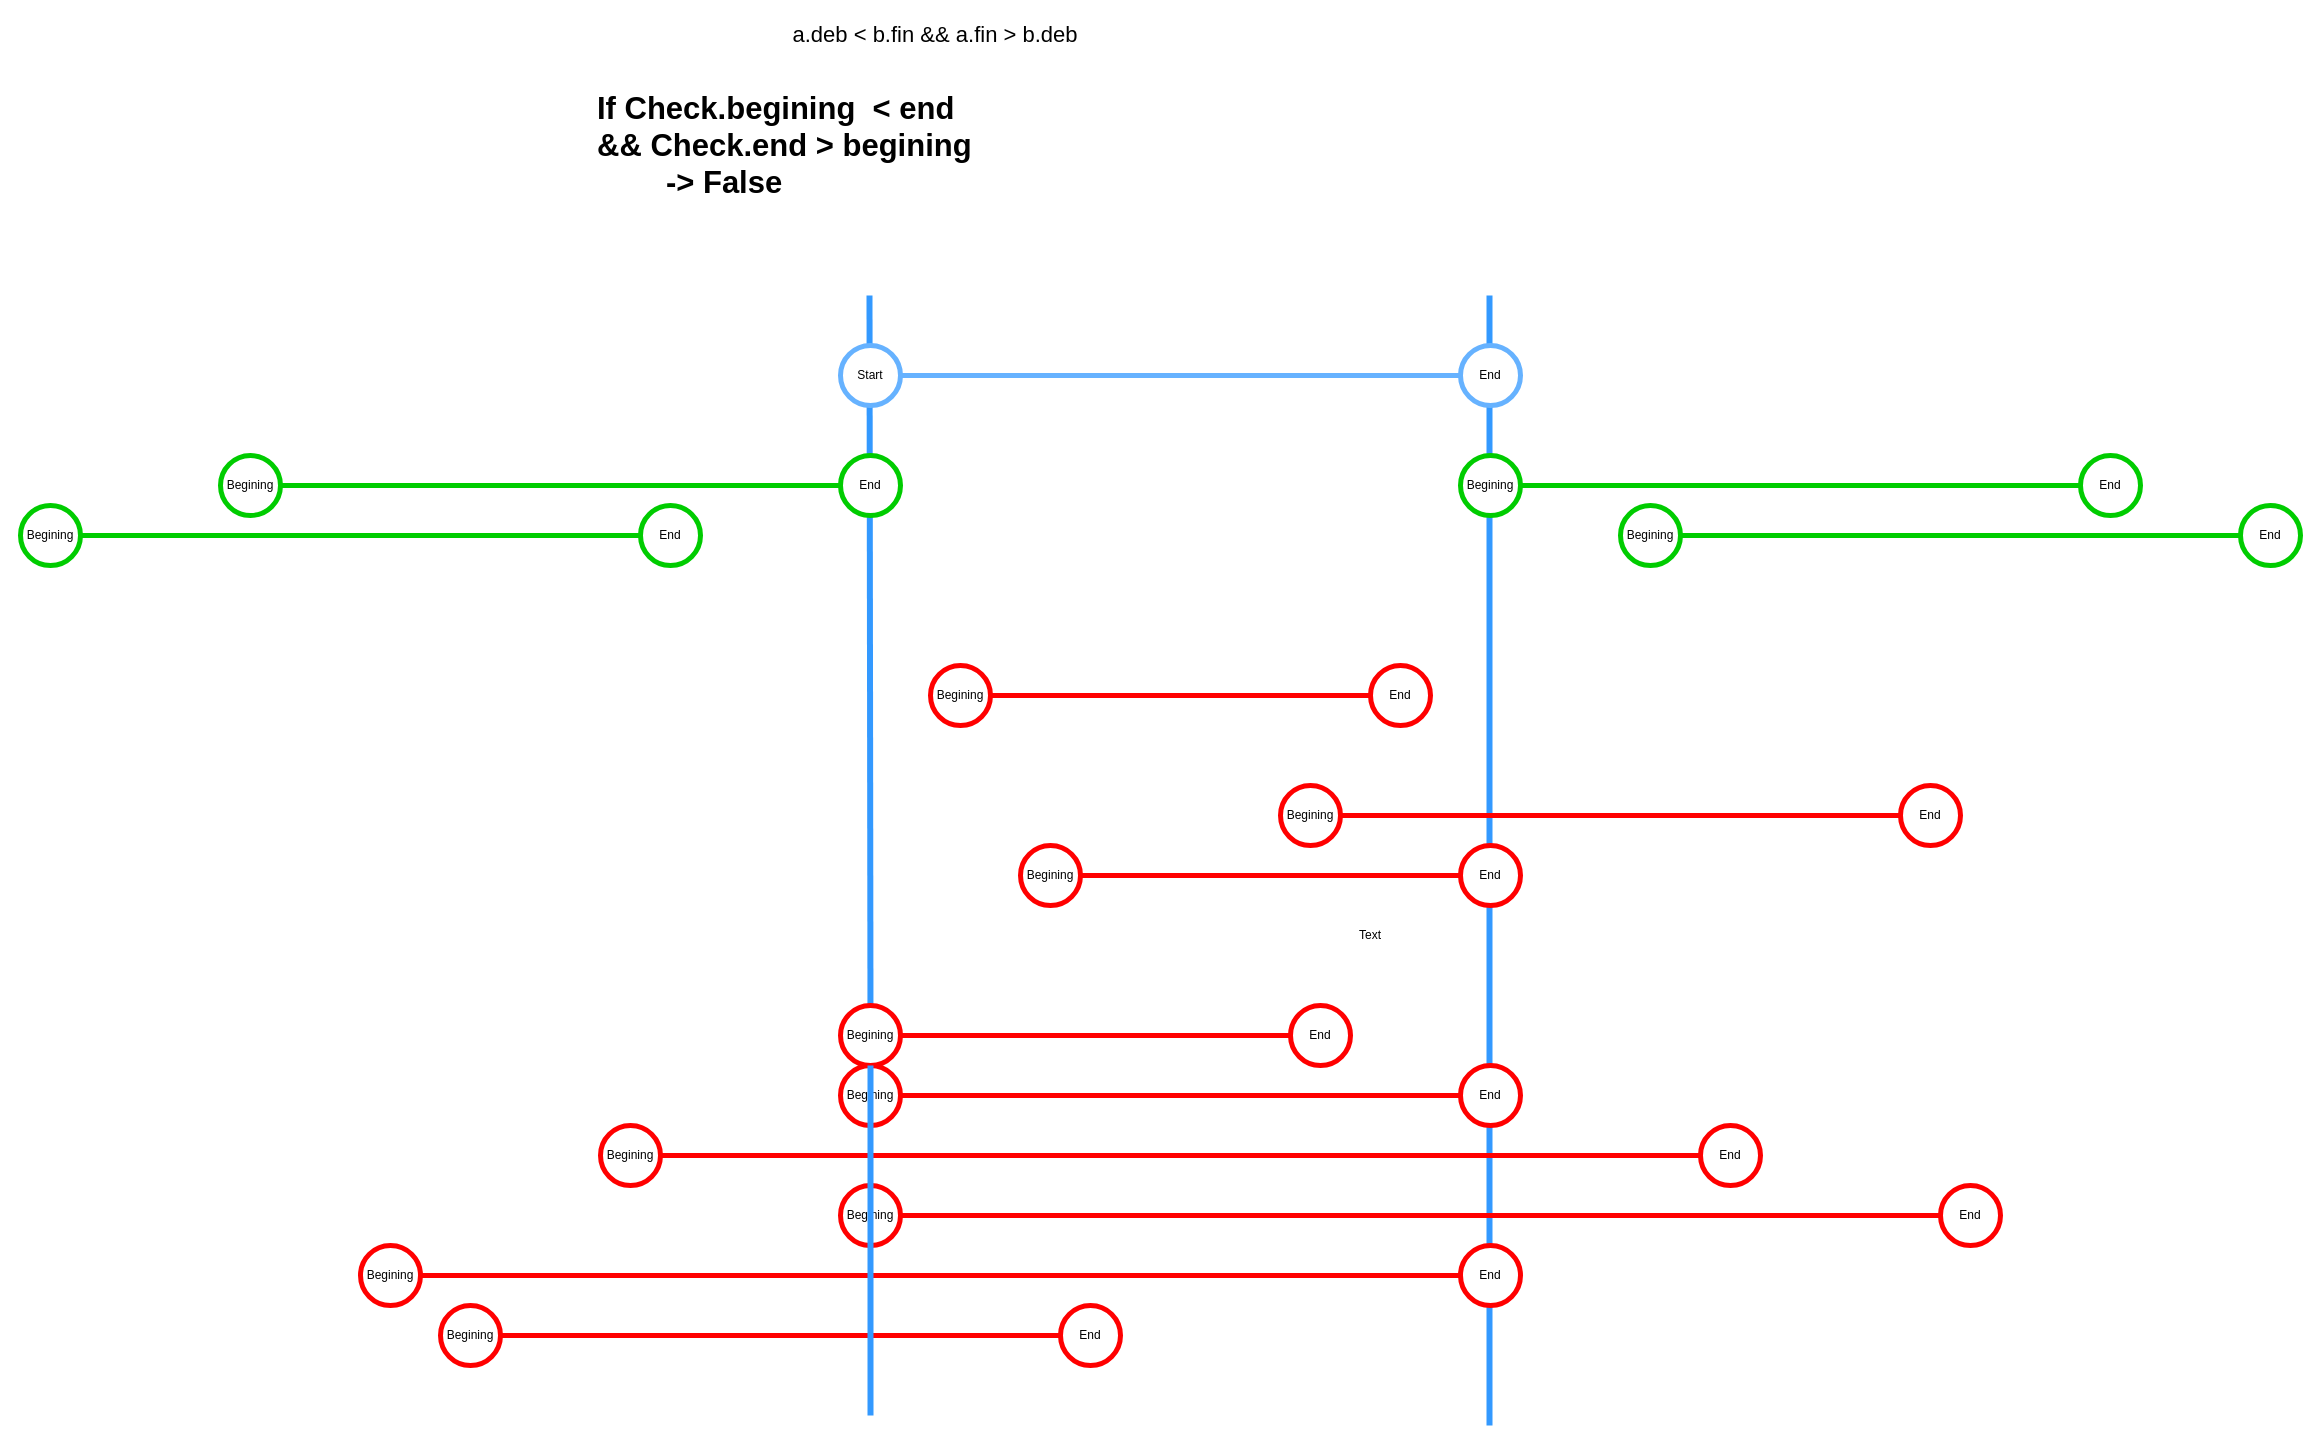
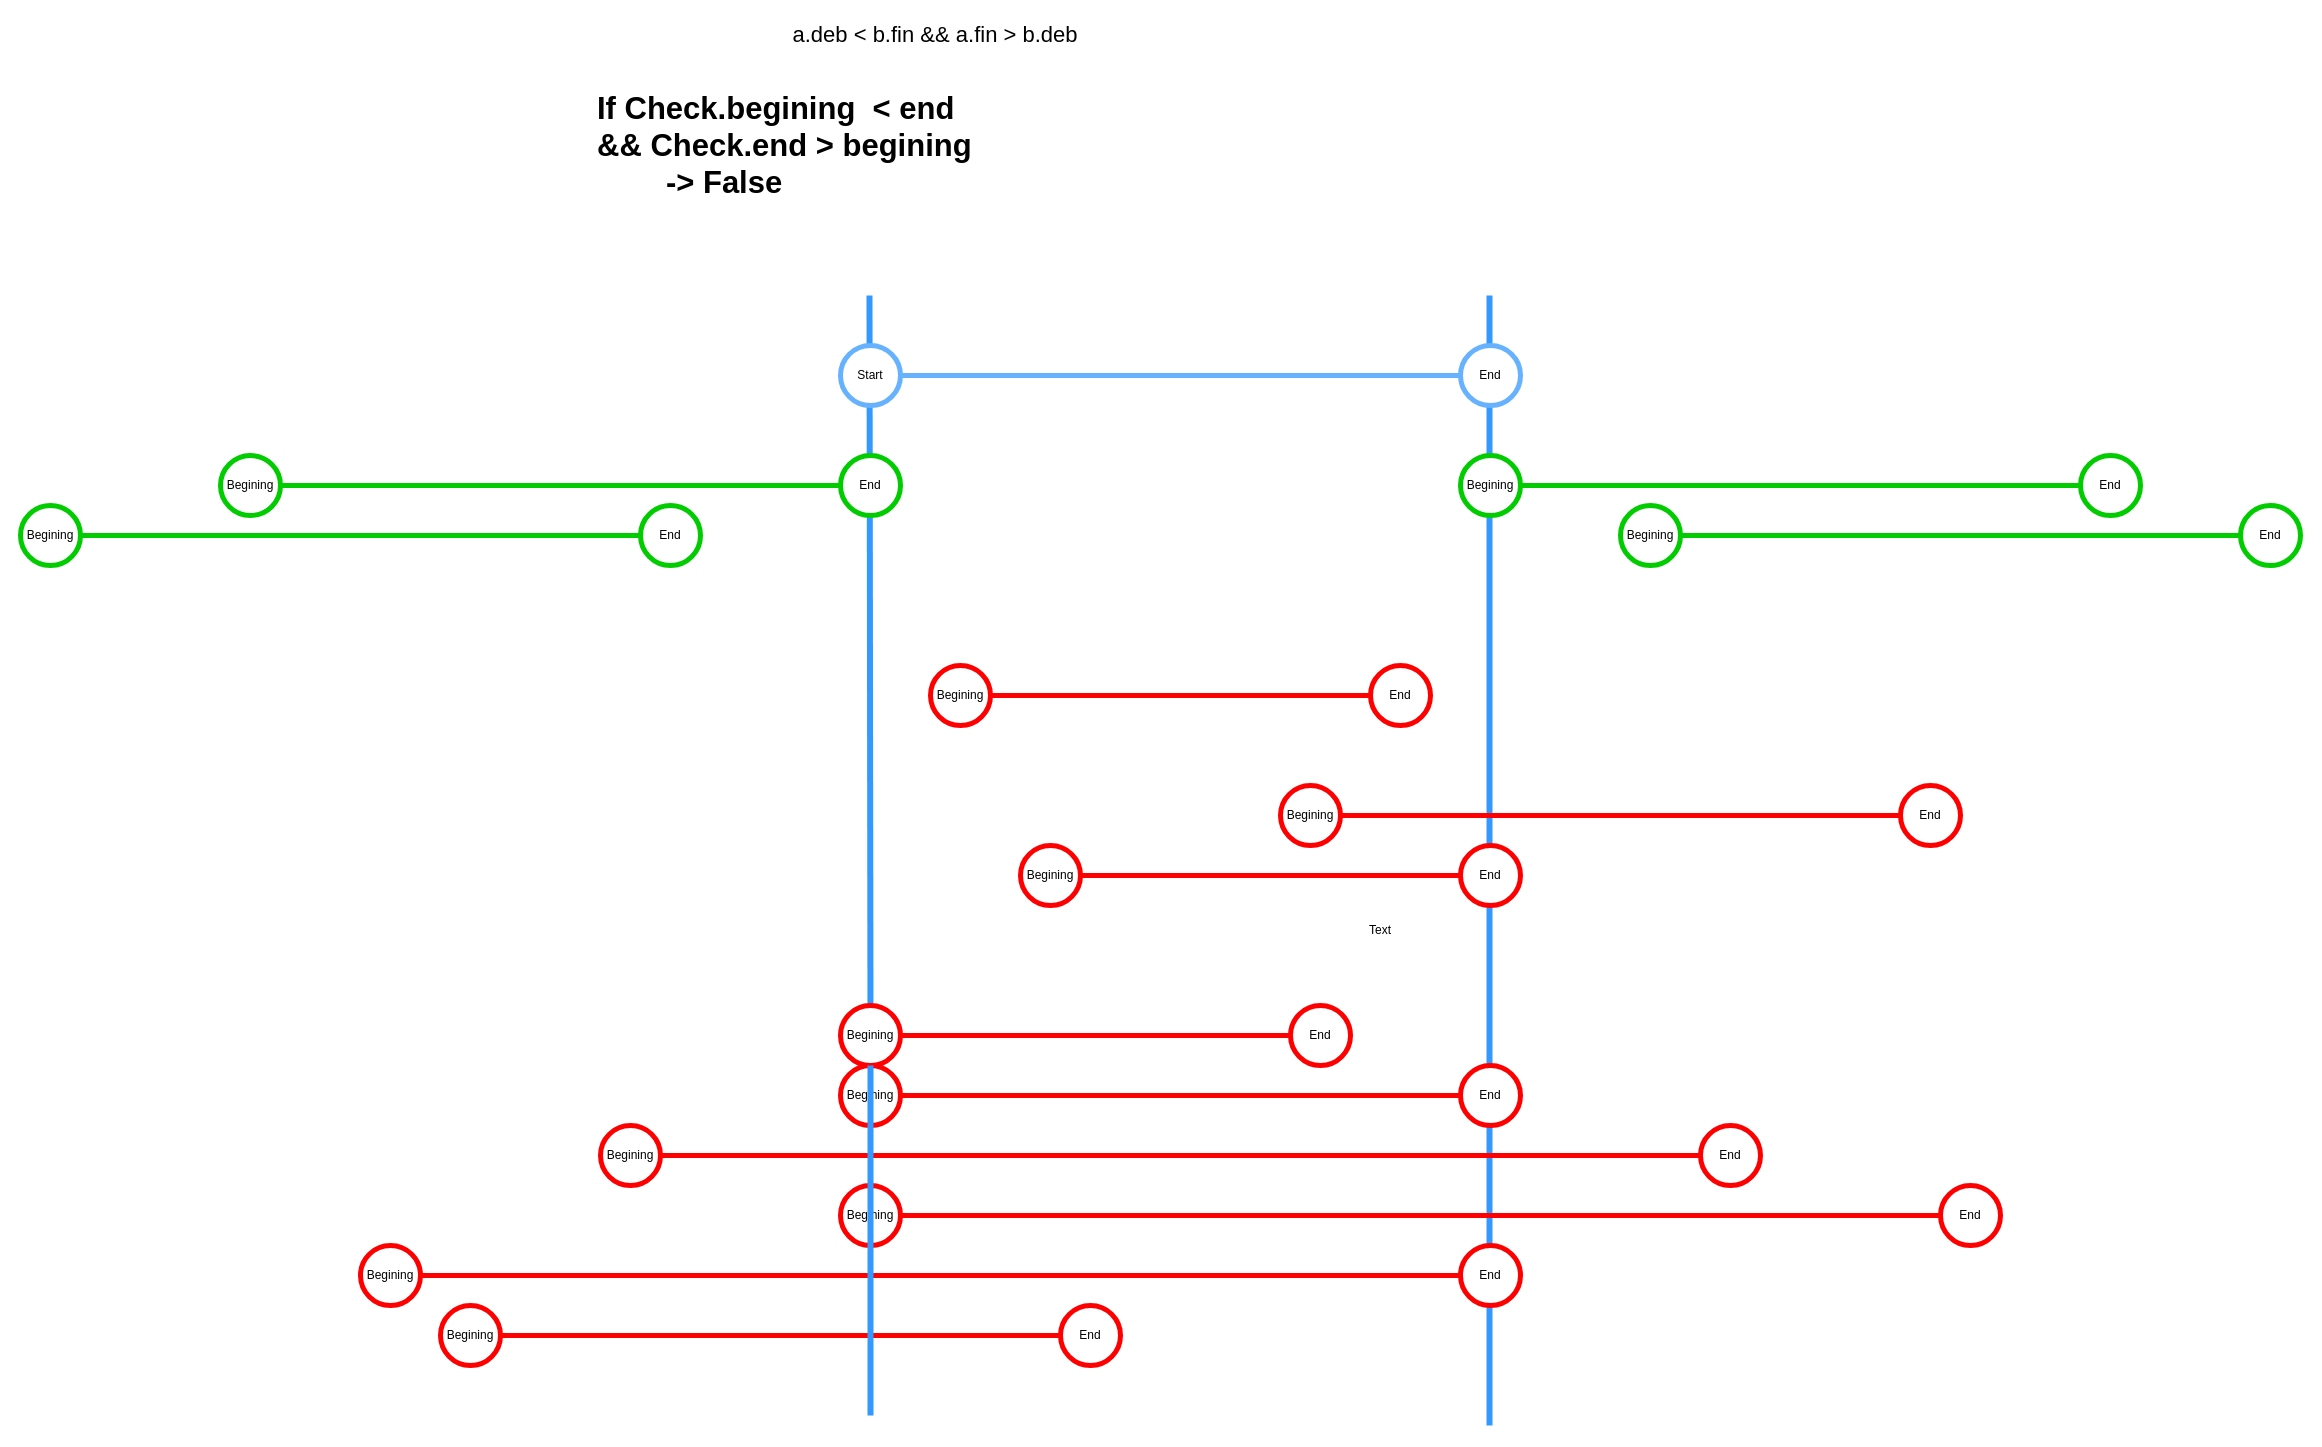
node "Text": moved (1371, 936) -> (1381, 931)
